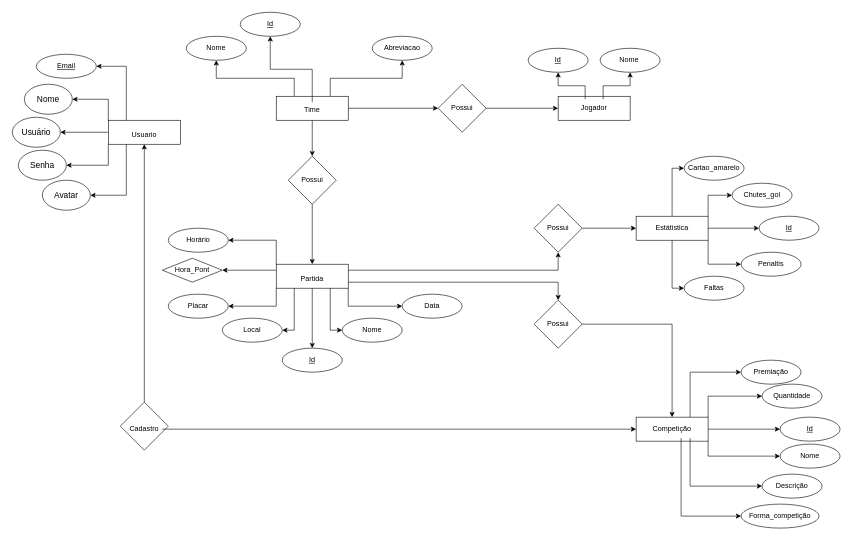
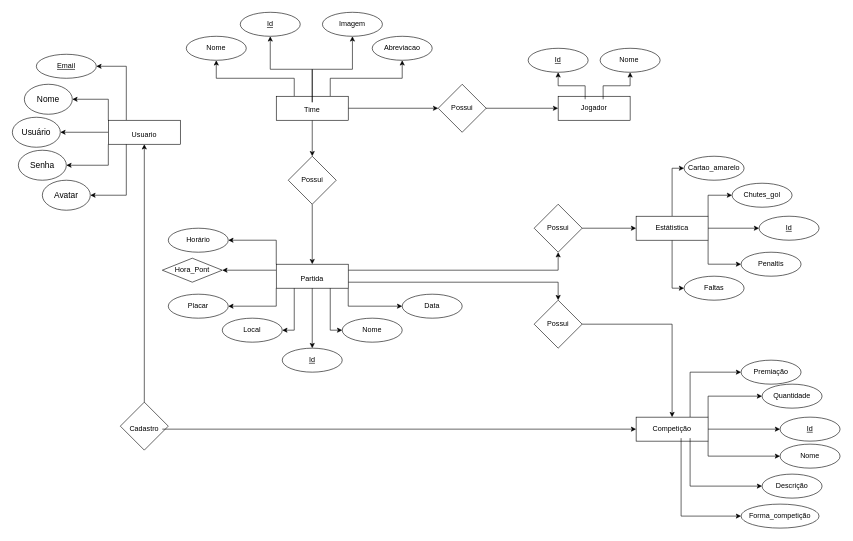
node "Imagem": added
edge "Time" -> "Imagem": added
